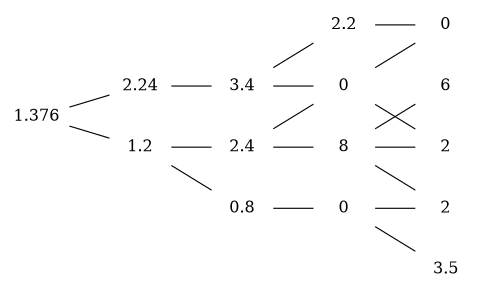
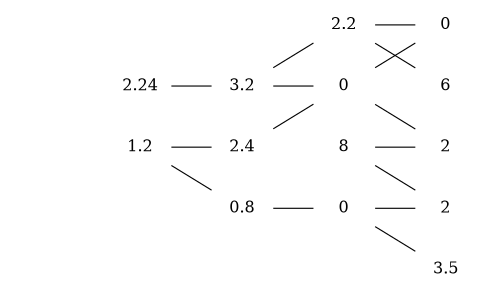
node "3.4": label "3.4" -> "3.2"
node "1.376": removed
edge "6" -- "8": now "6" -- "2.2"
edge "2.4" -- "8": removed
